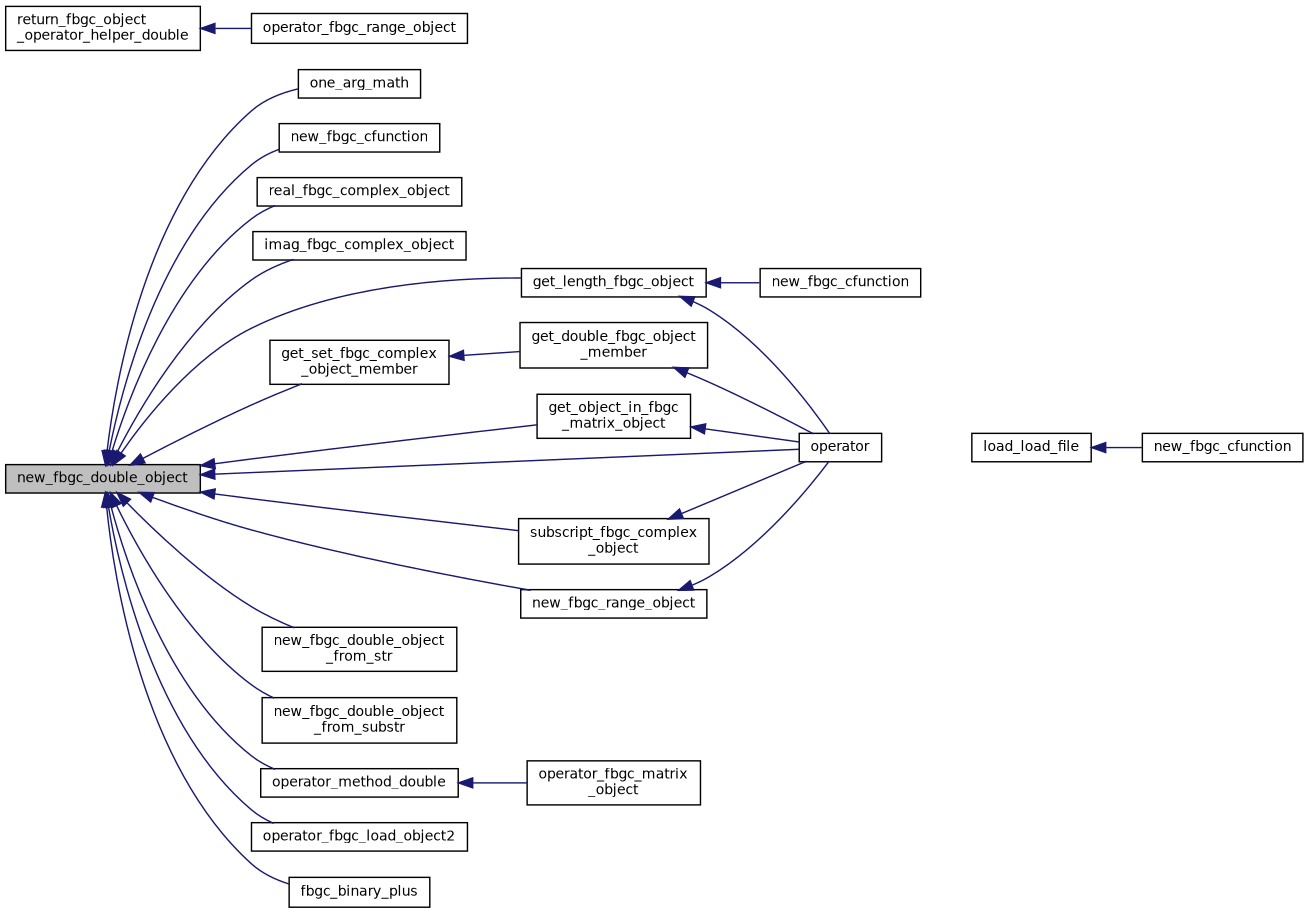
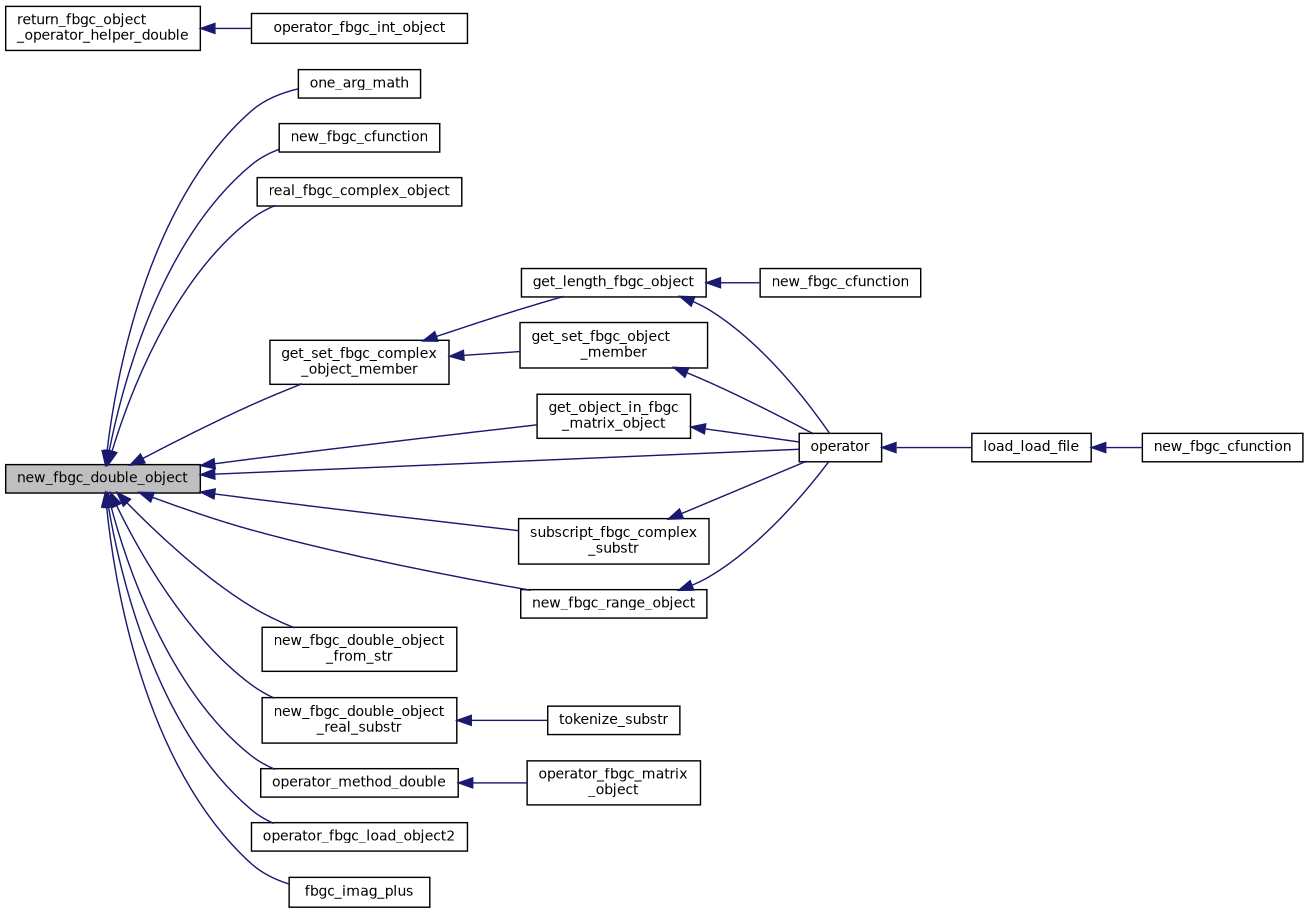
node "operator_fbgc_range_object": label "operator_fbgc_range_object" -> "operator_fbgc_int_object"
node "imag_fbgc_complex_object": removed
edge "get_length_fbgc_object" -> "new_fbgc_double_object": now "get_length_fbgc_object" -> "get_set_fbgc_complex _object_member"
node "get_double_fbgc_object _member": label "get_double_fbgc_object _member" -> "get_set_fbgc_object _member"
edge "load_load_file" -> "operator": added
node "subscript_fbgc_complex _object": label "subscript_fbgc_complex _object" -> "subscript_fbgc_complex _substr"
node "new_fbgc_double_object _from_substr": label "new_fbgc_double_object _from_substr" -> "new_fbgc_double_object _real_substr"
node "tokenize_substr": added
node "fbgc_binary_plus": label "fbgc_binary_plus" -> "fbgc_imag_plus"
